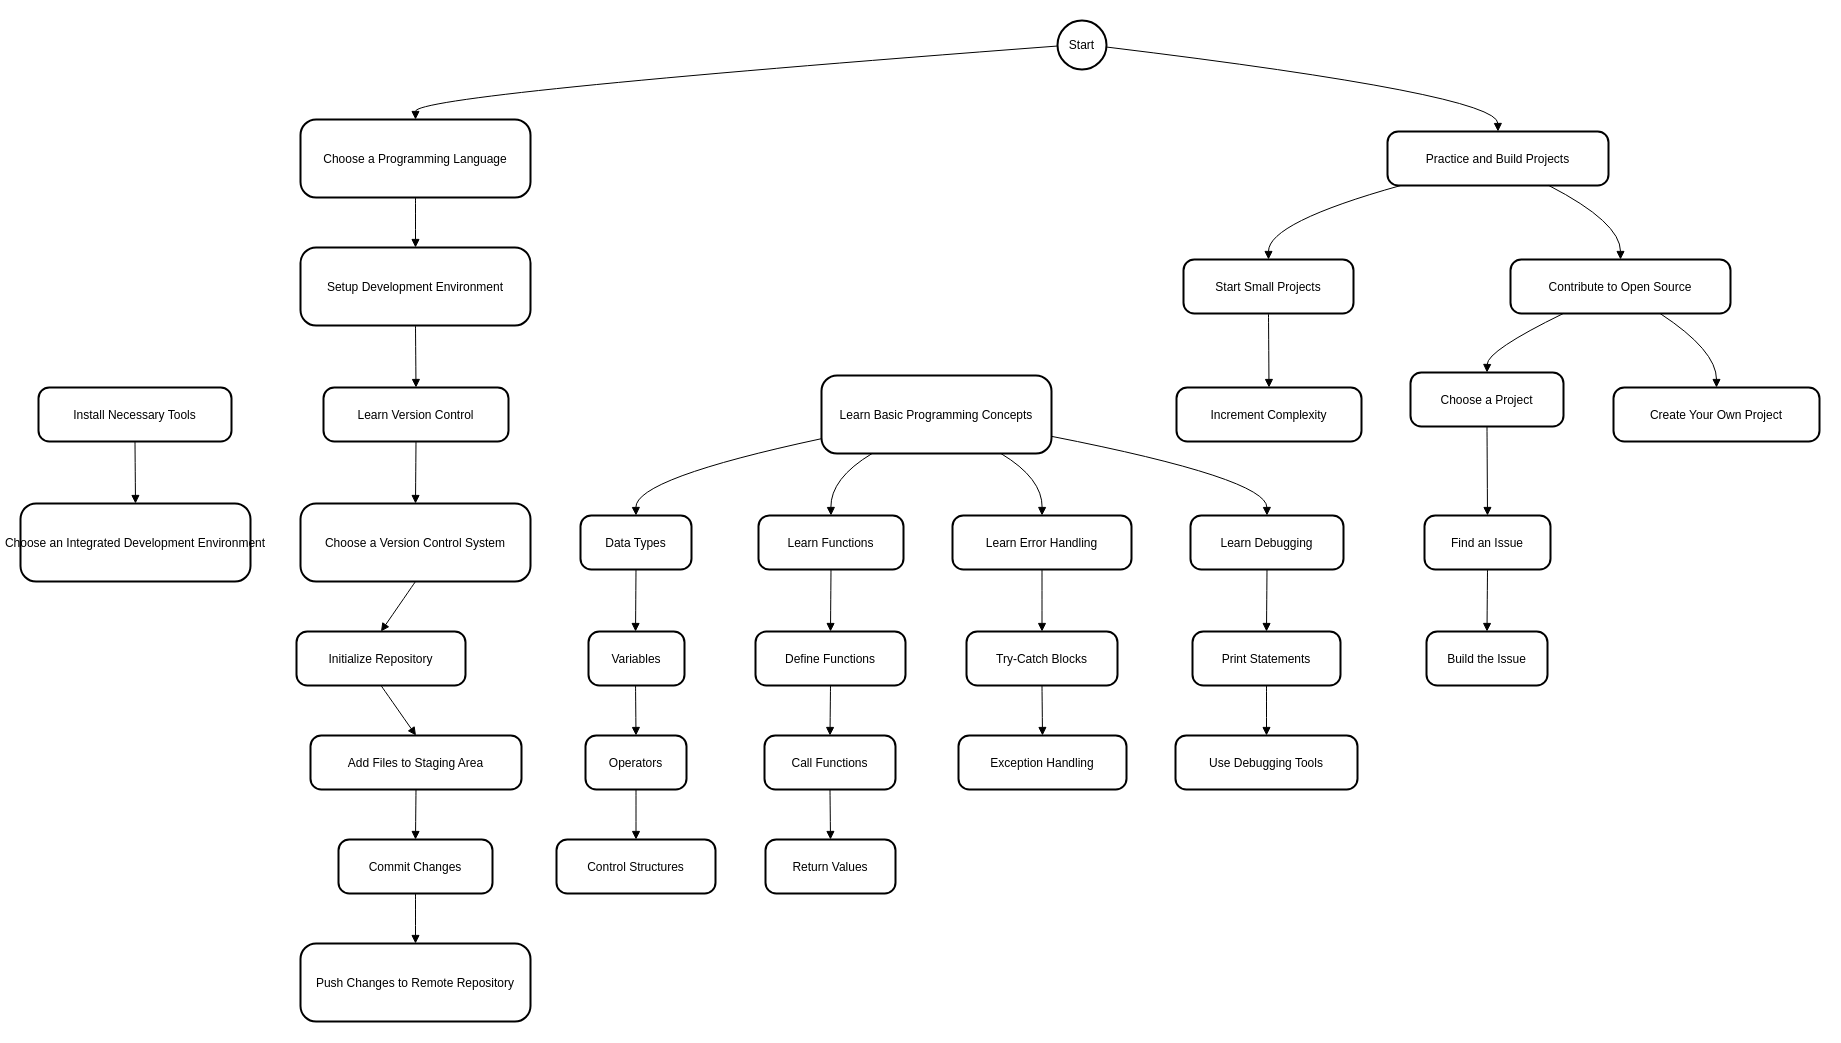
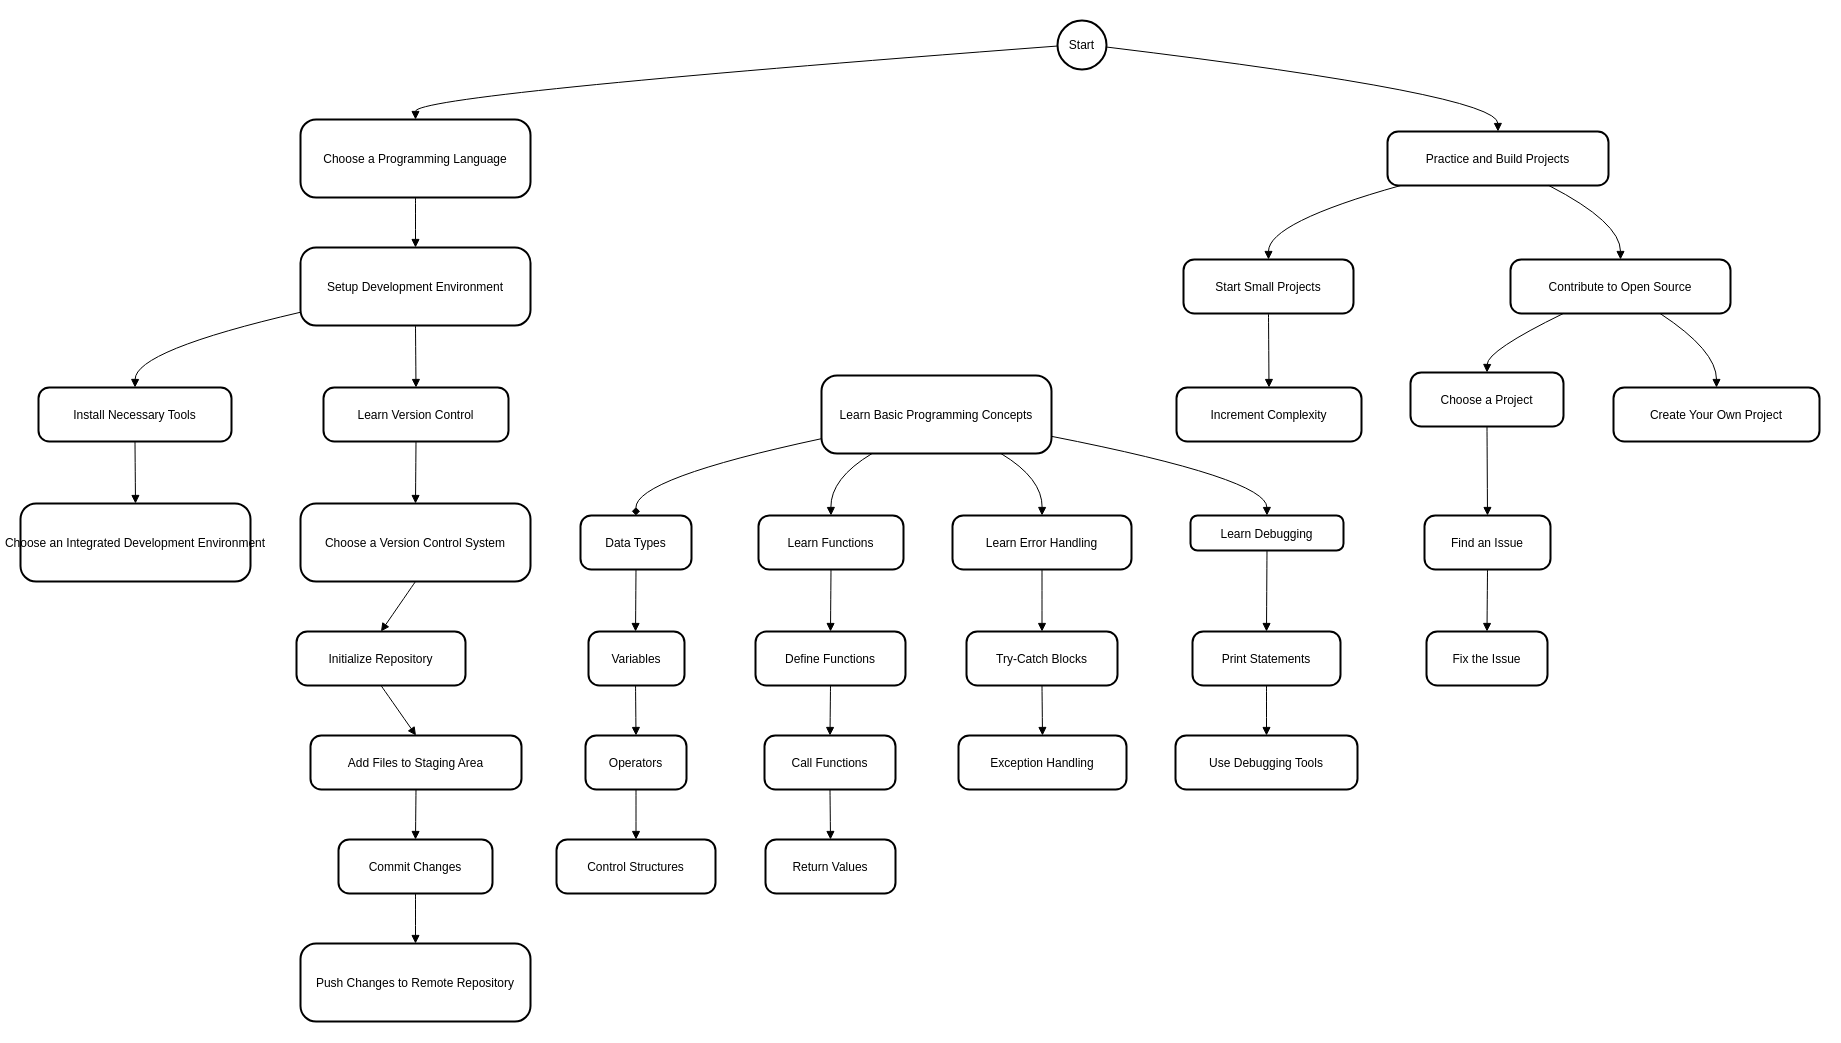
edge "Setup Development Environment" -> "Install Necessary Tools": added
edge "Learn Basic Programming Concepts" -> "Data Types": arrowhead block -> diamond
node "Learn Debugging": size 153x54 -> 153x35
node "Build the Issue": label "Build the Issue" -> "Fix the Issue"
